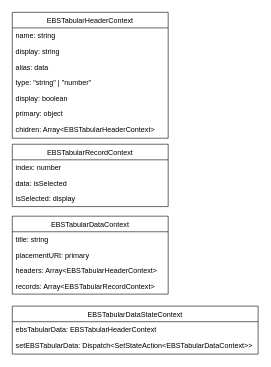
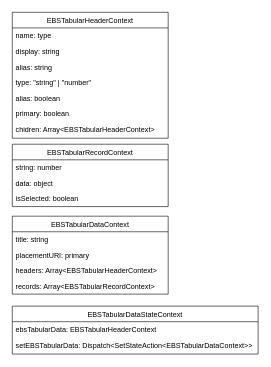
node "name: string": label "name: string" -> "name: type"
node "alias: data": label "alias: data" -> "alias: string"
node "display: boolean": label "display: boolean" -> "alias: boolean"
node "primary: object": label "primary: object" -> "primary: boolean"
node "index: number": label "index: number" -> "string: number"
node "data: isSelected": label "data: isSelected" -> "data: object"
node "isSelected: display": label "isSelected: display" -> "isSelected: boolean"
